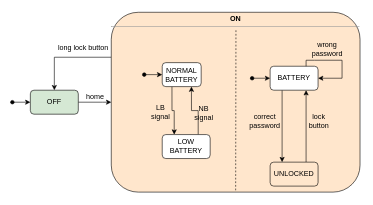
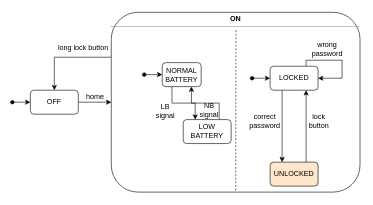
node "BATTERY": label "BATTERY" -> "LOCKED"
node "OFF": fillcolor #d5e8d4 -> #ffffff
node "ON": fillcolor #ffe6cc -> #ffffff
node "LOW BATTERY": moved (186, 147) -> (207, 132)
